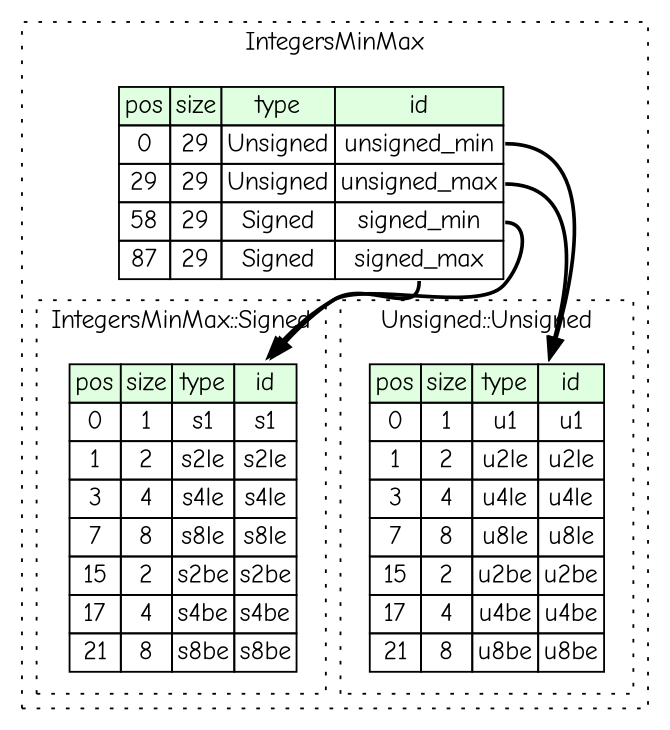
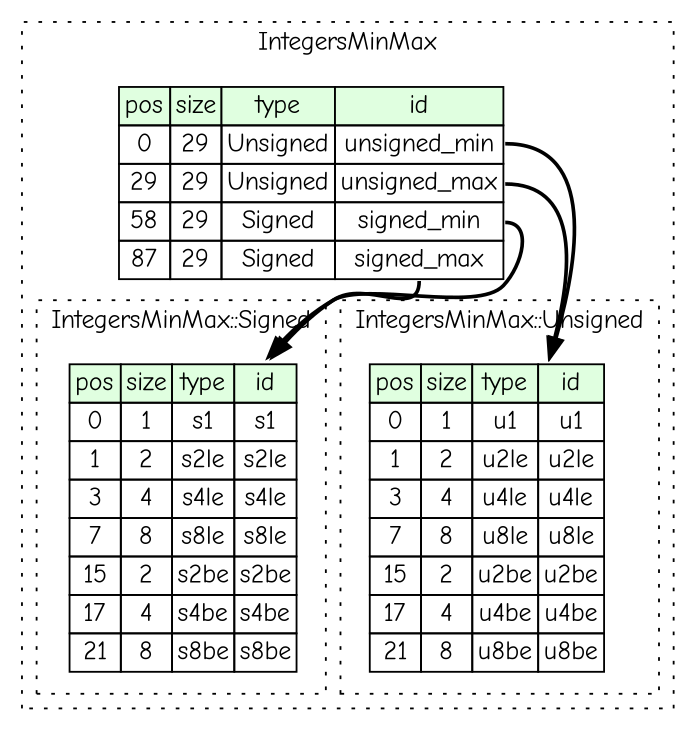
cluster "Unsigned::Unsigned": label "Unsigned::Unsigned" -> "IntegersMinMax::Unsigned"
